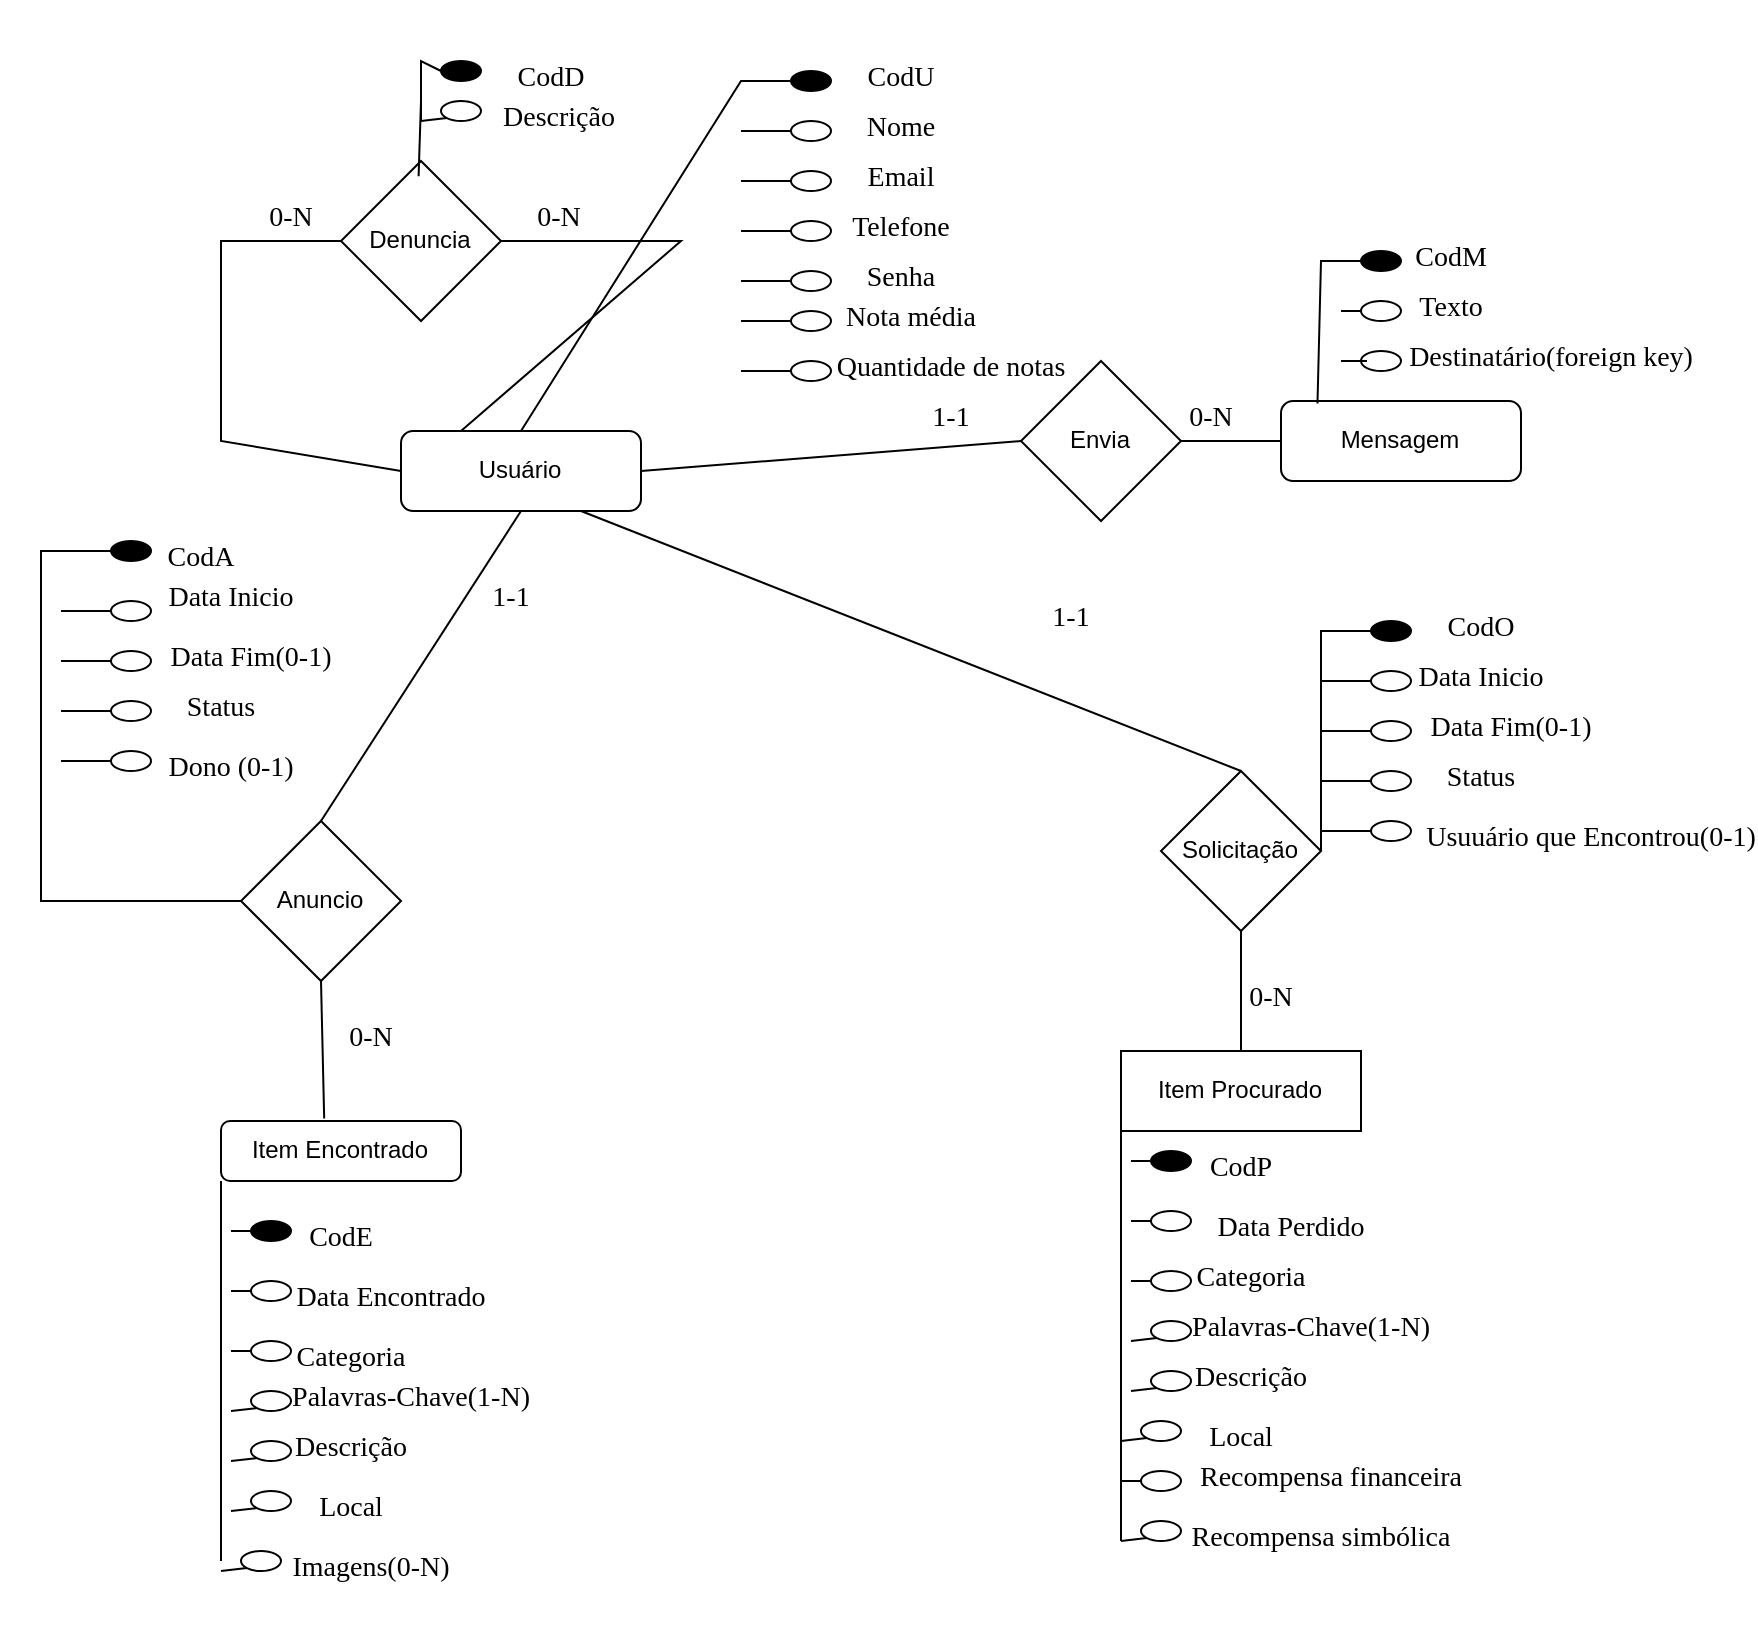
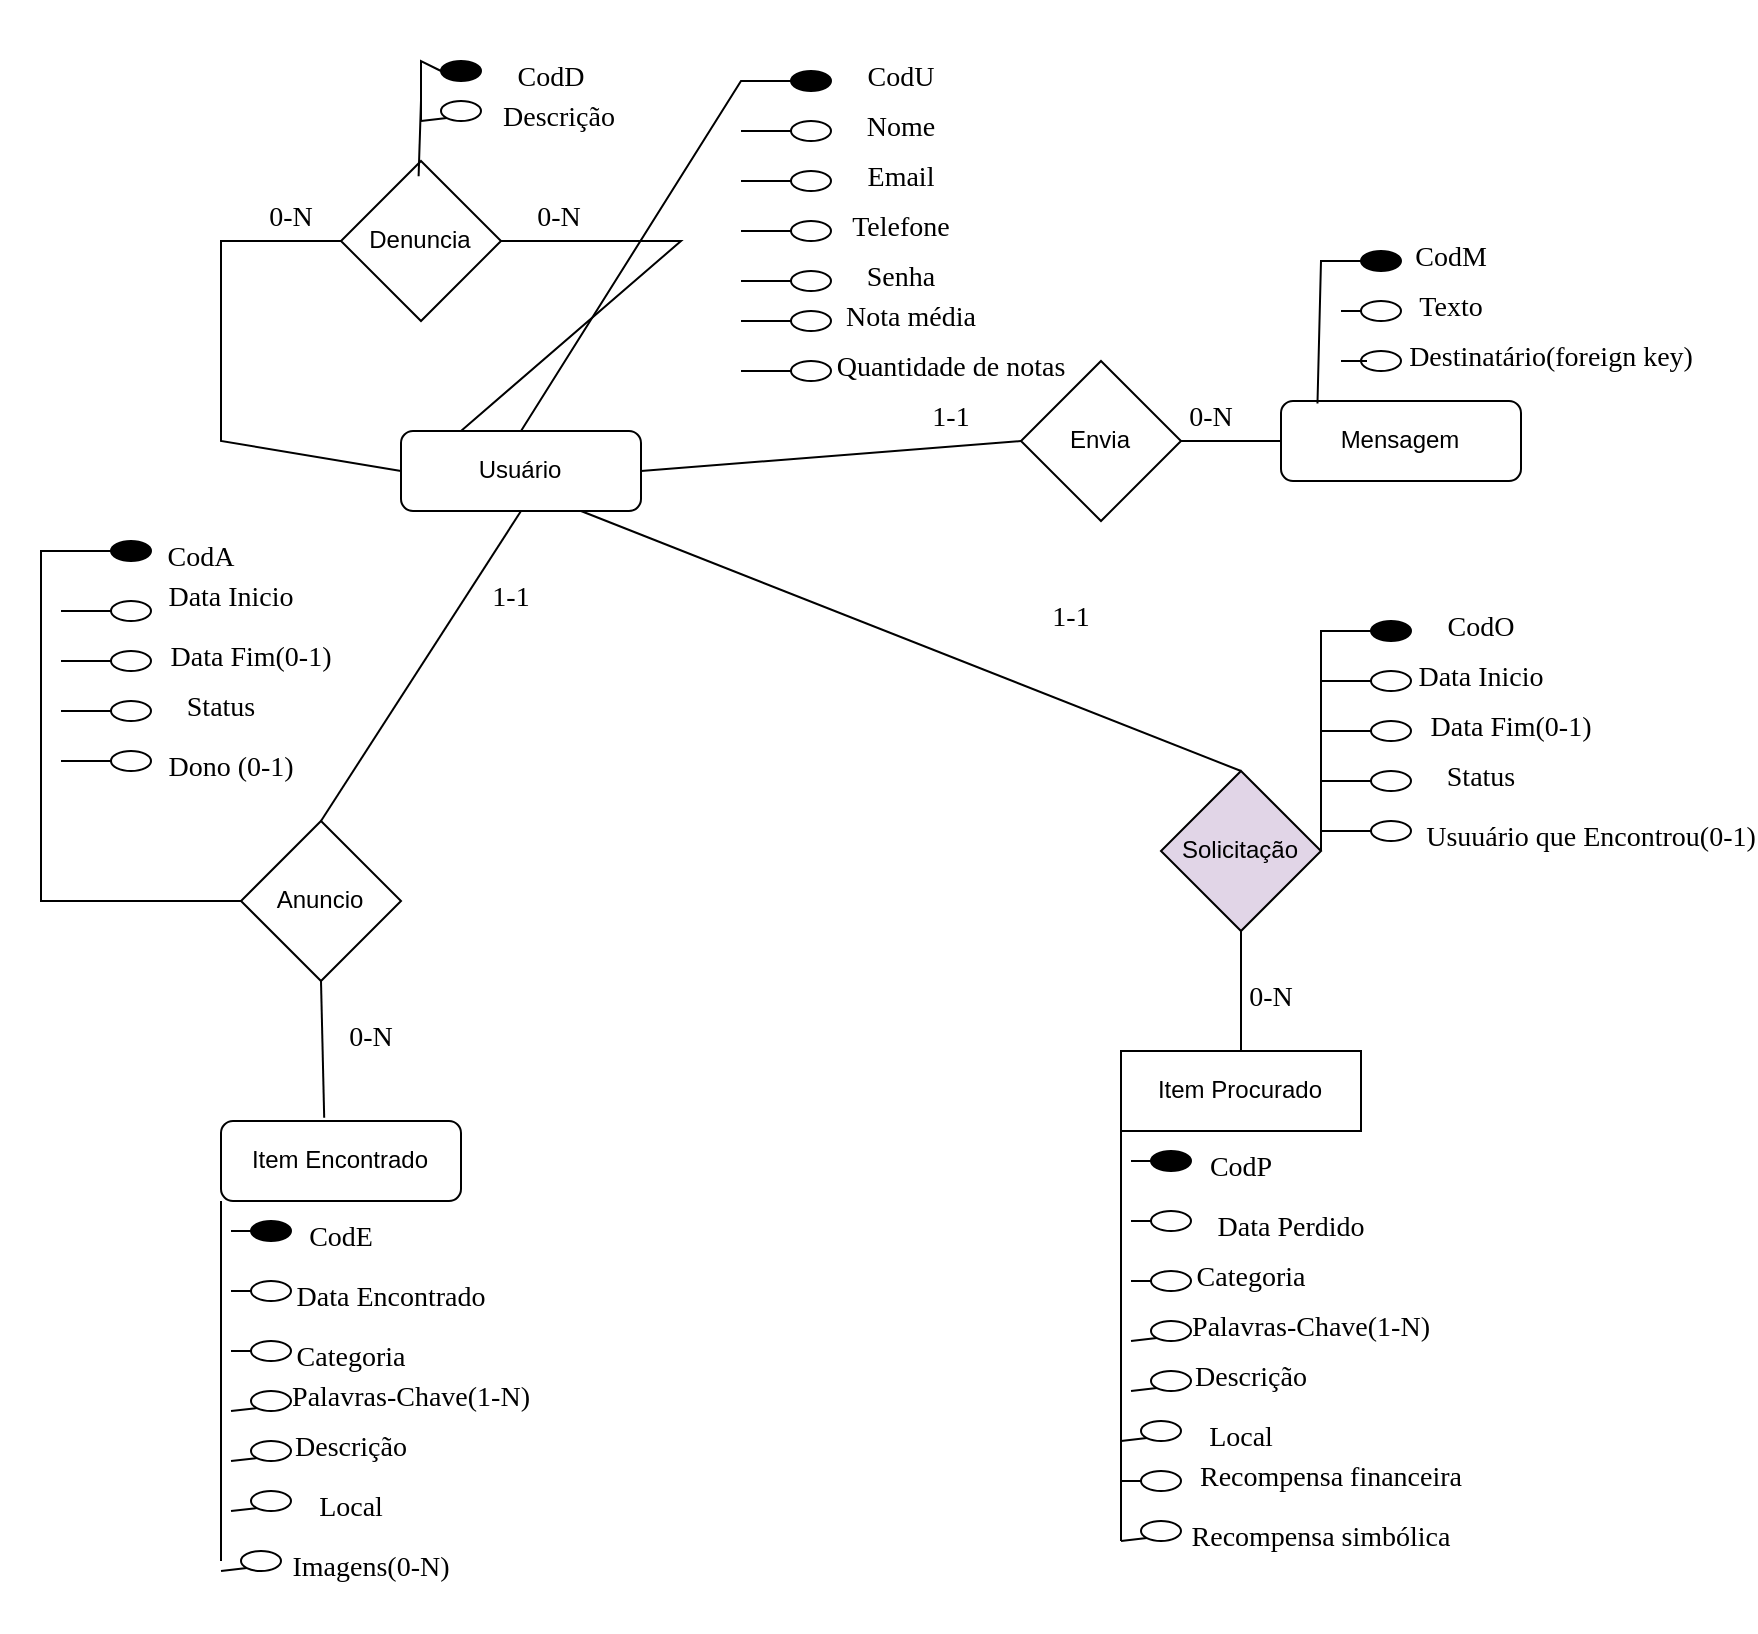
node "Solicitação": fillcolor #ffffff -> #e1d5e7
node "Item Encontrado": size 240x60 -> 240x80
